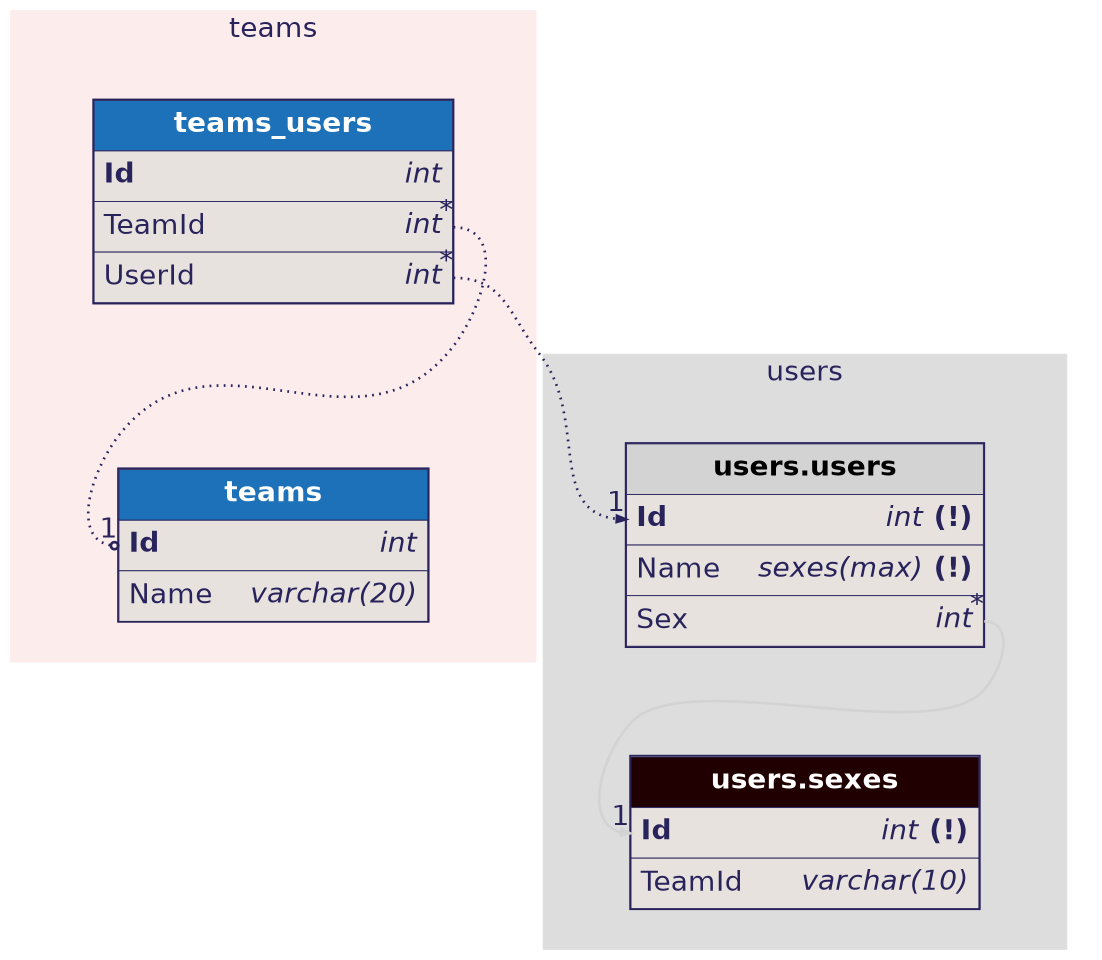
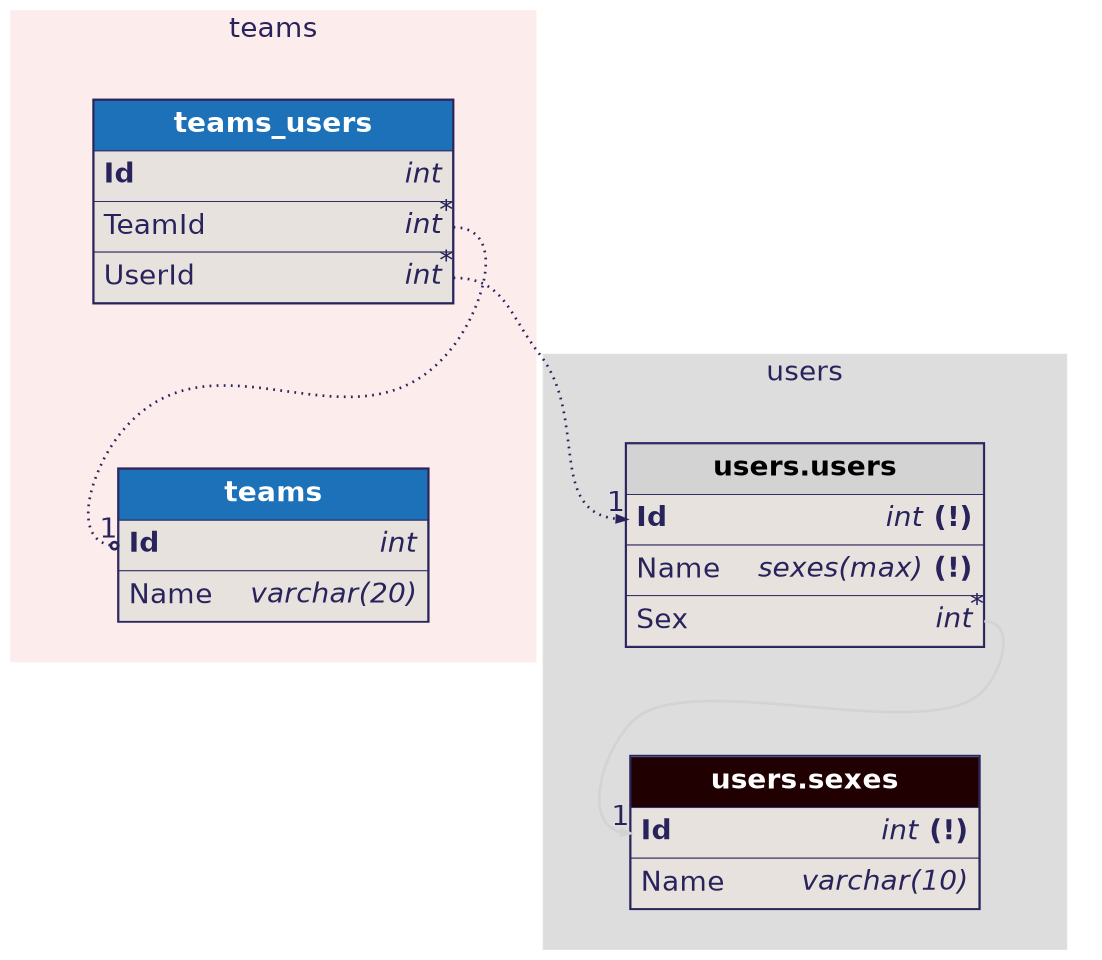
node "users.sexes": text "TeamId" -> "Name"
